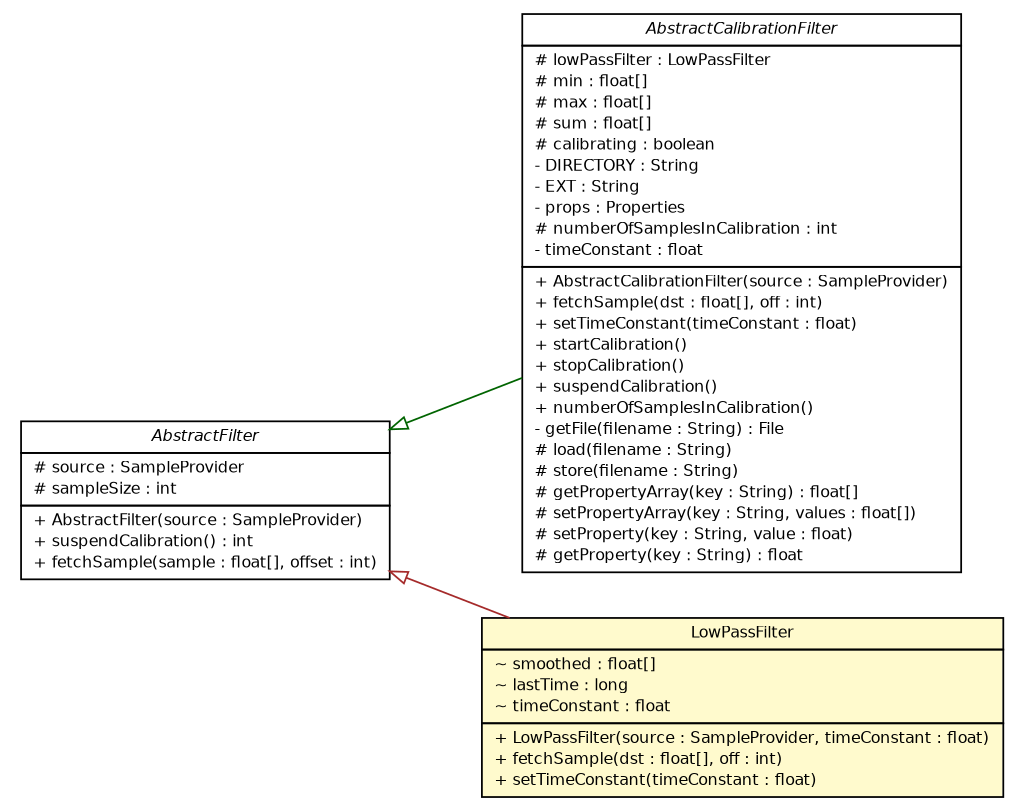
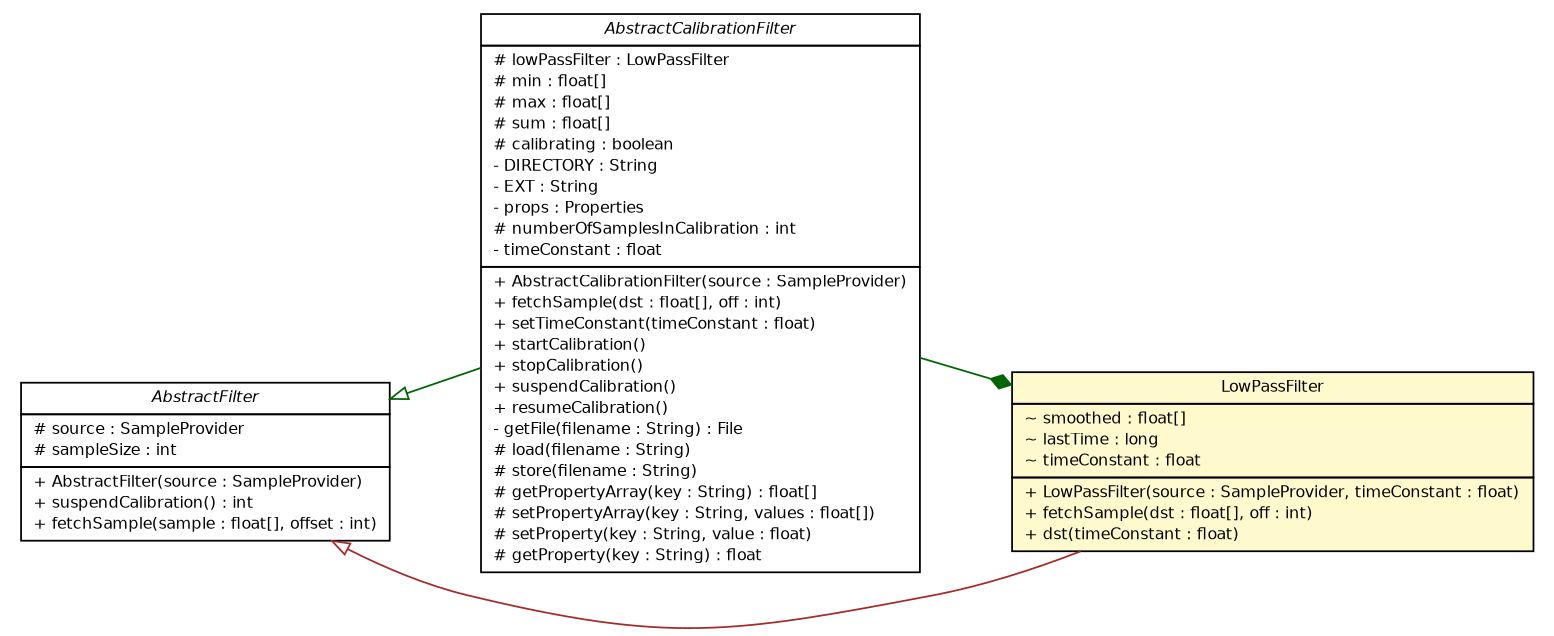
edge "AbstractCalibrationFilter" -> "LowPassFilter": added
node "AbstractCalibrationFilter": text "+ numberOfSamplesInCalibration()" -> "+ resumeCalibration()"
node "LowPassFilter": text "+ setTimeConstant(timeConstant : float)" -> "+ dst(timeConstant : float)"
